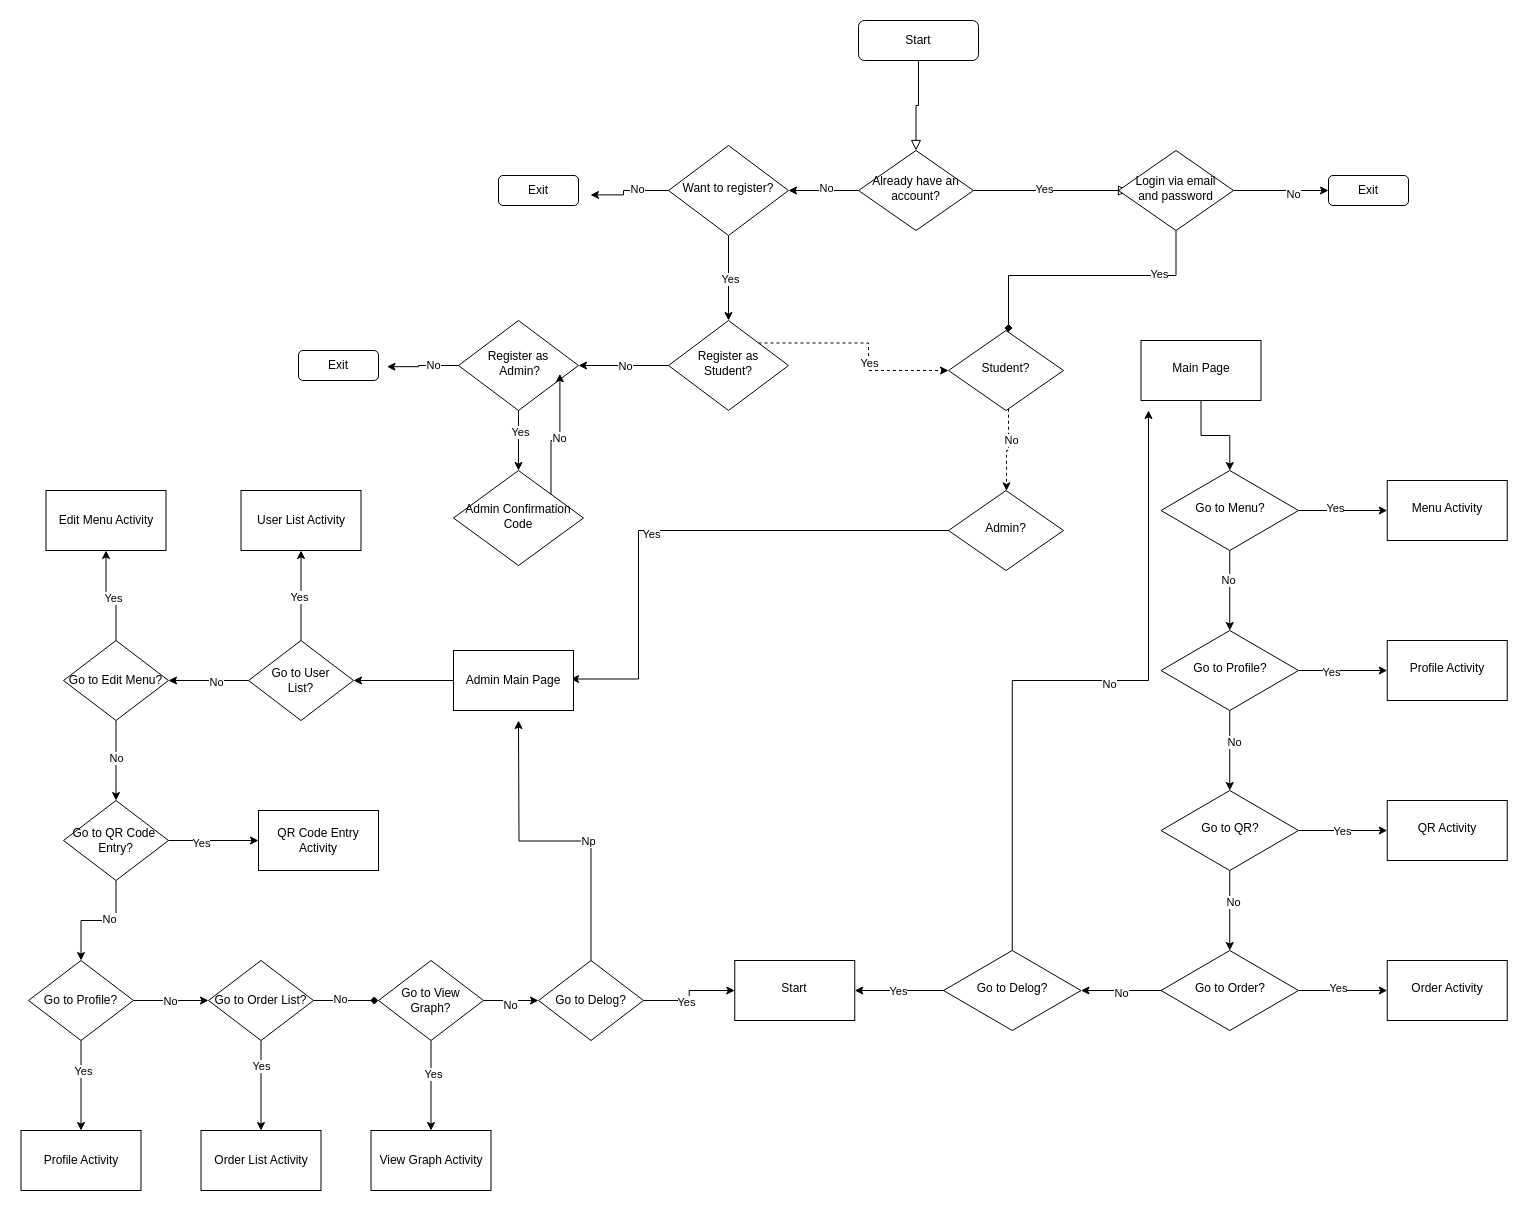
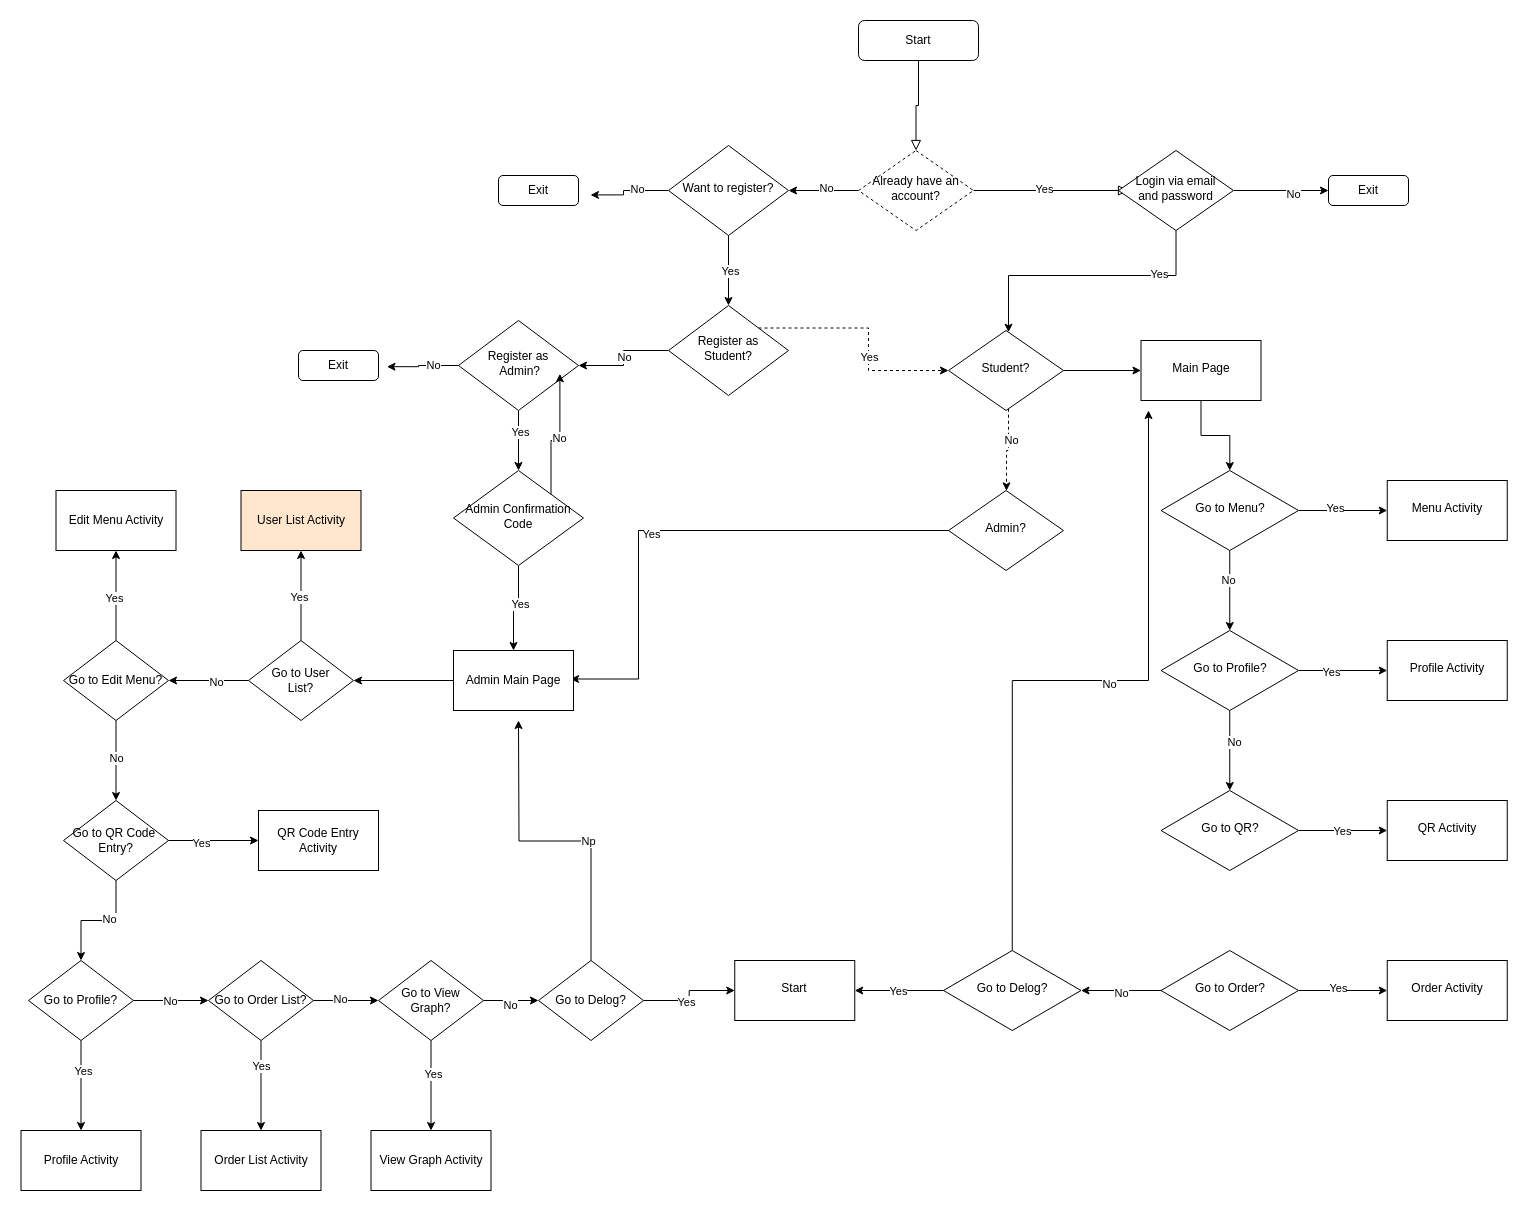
node "Already have an account?": style solid -> dashed
edge "Login via email and password" -> "Student?": arrowhead diamond -> classic
node "Register as Student?": moved (729, 366) -> (729, 351)
edge "Student?" -> "Main Page": added
node "Edit Menu Activity": moved (106, 521) -> (116, 521)
node "User List Activity": fillcolor #ffffff -> #ffe6cc
edge "Admin Confirmation Code" -> "Admin Main Page": added, label "Yes"
edge "Go to QR?" -> "Go to Order?": removed, label "No"
edge "Go to Order List?" -> "Go to View Graph?": arrowhead diamond -> classic
